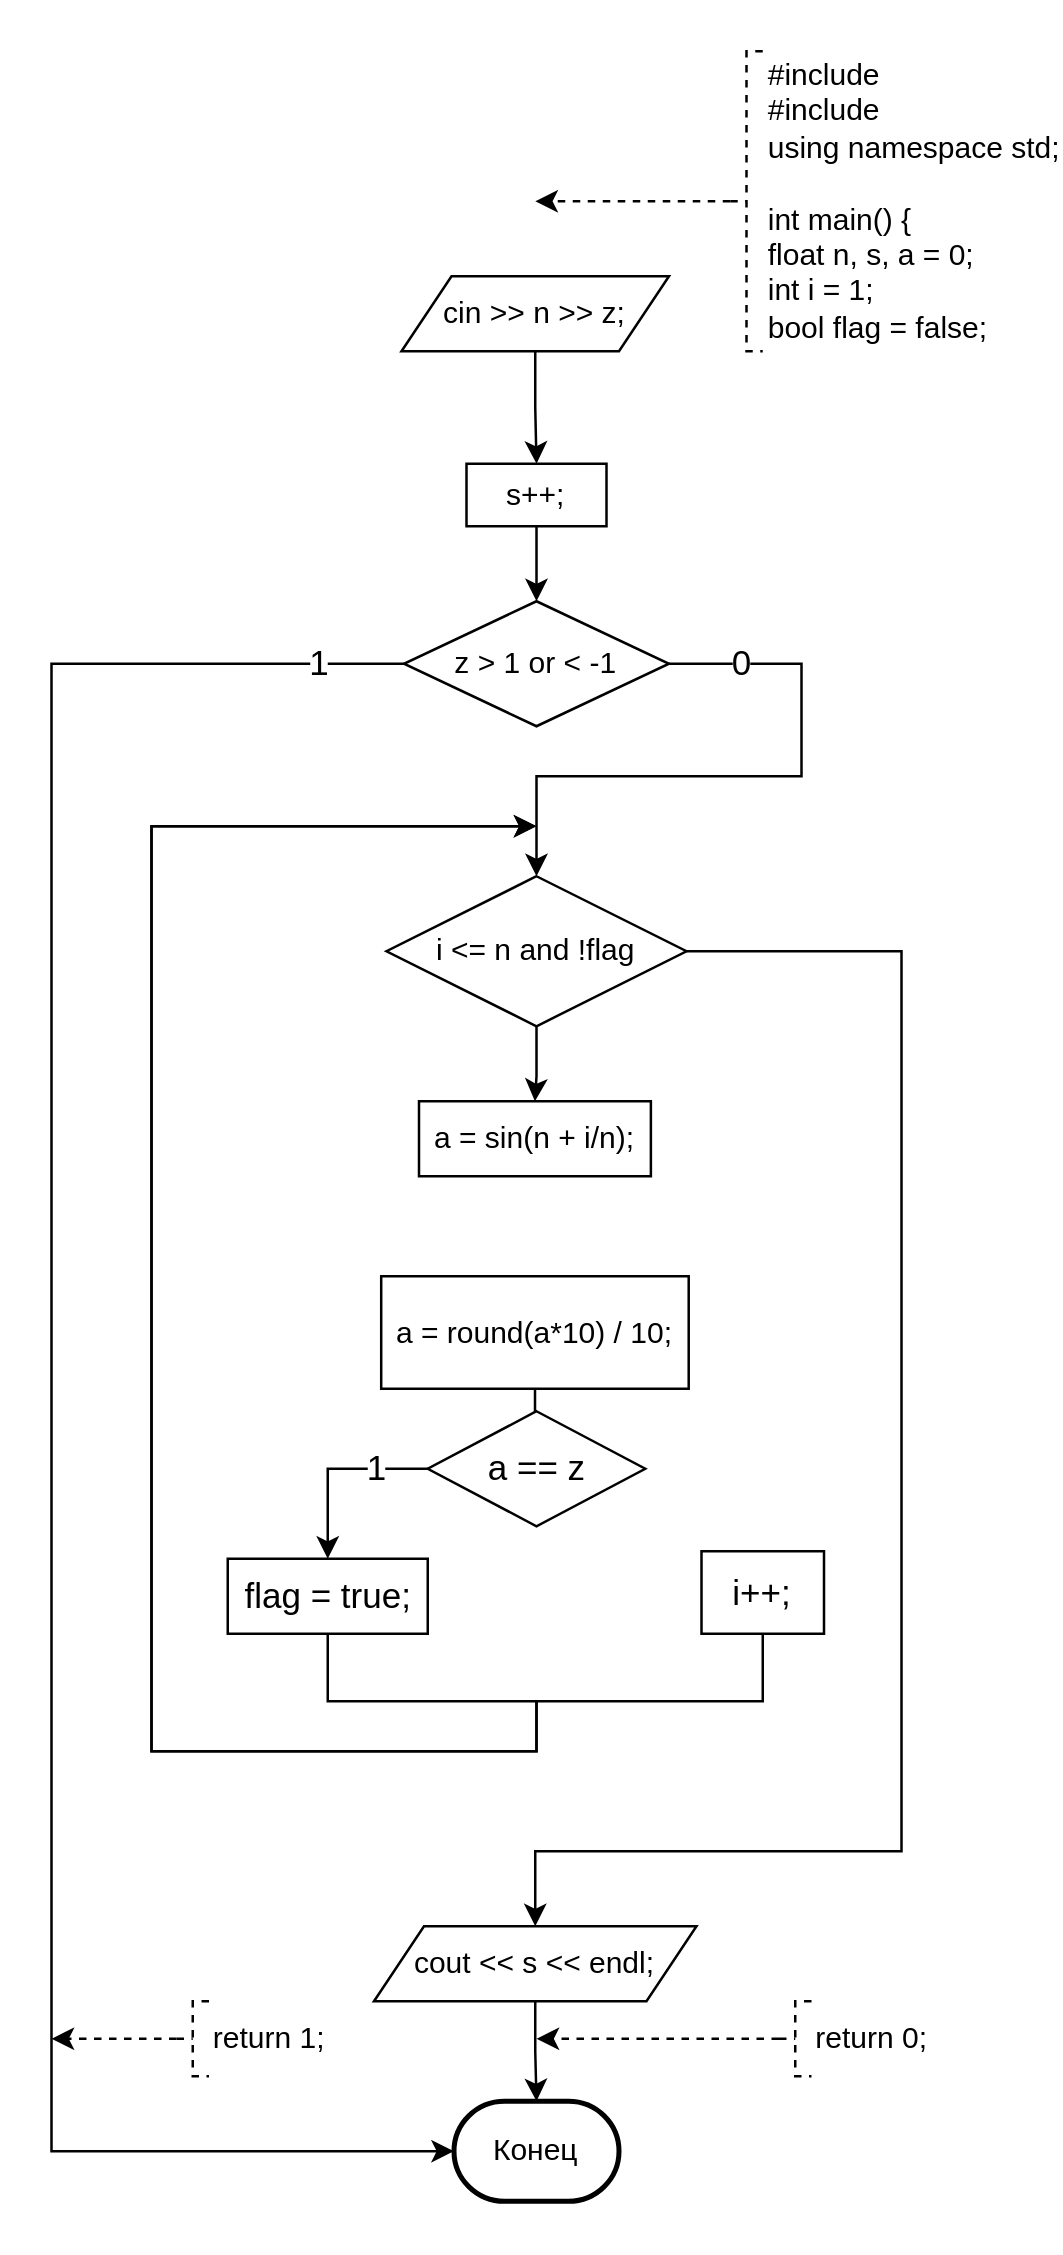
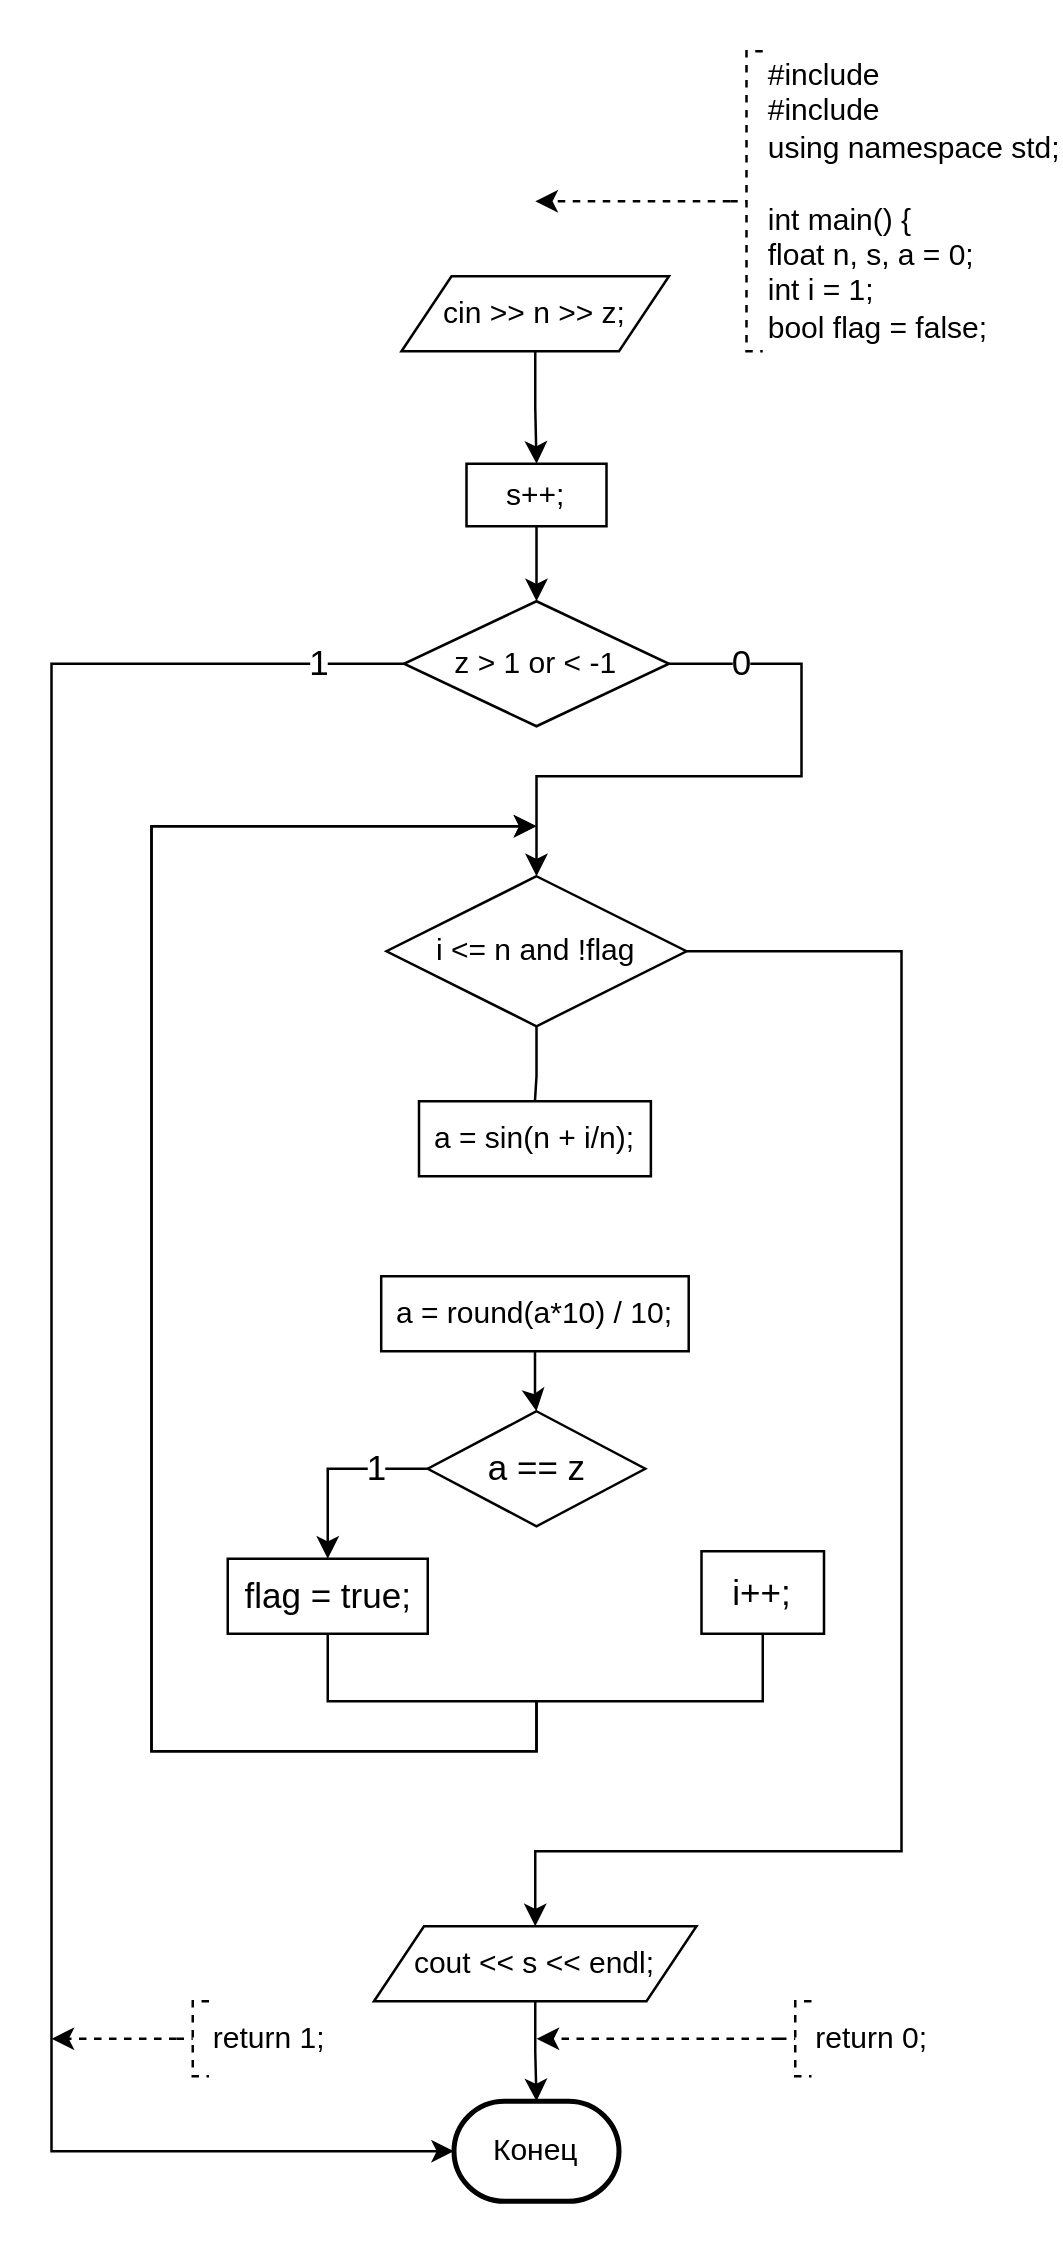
edge "i <= n and !flag" -> "a = sin(n + i/n);": arrowhead classic -> none
node "a = round(a*10) / 10;": size 308x113 -> 308x75
